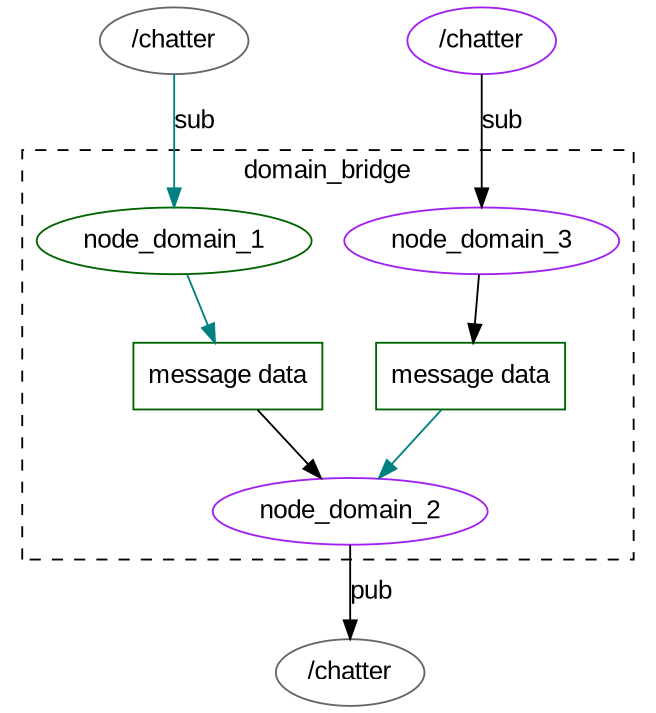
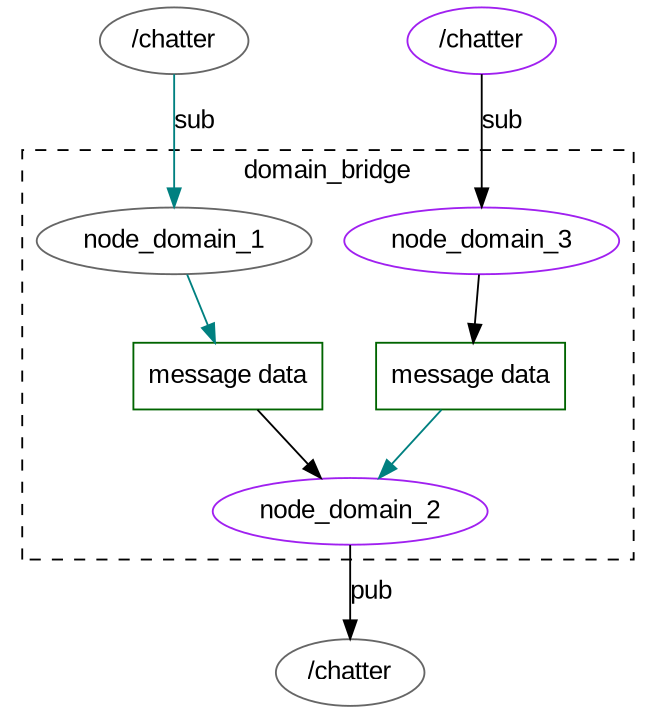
node "node_domain_1": color darkgreen -> gray40
